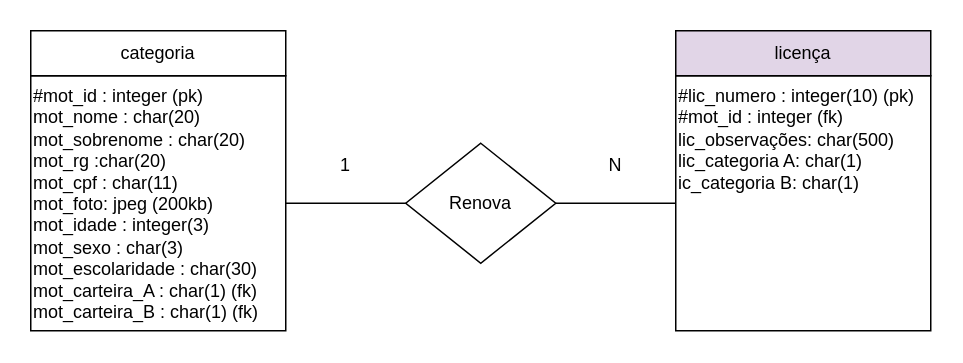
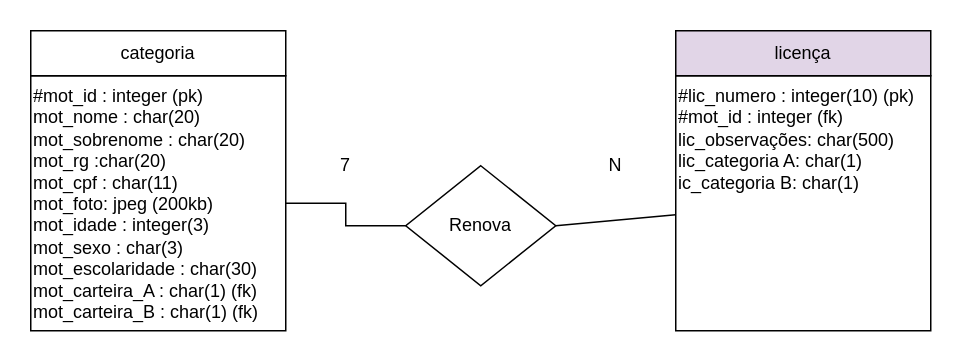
node "1": label "1" -> "7"
node "Renova": moved (481, 203) -> (481, 226)
